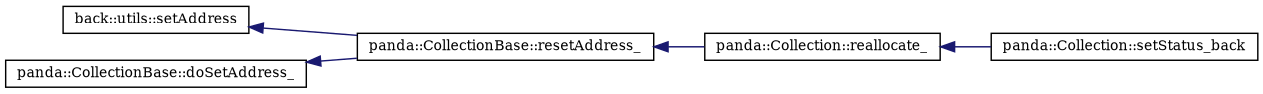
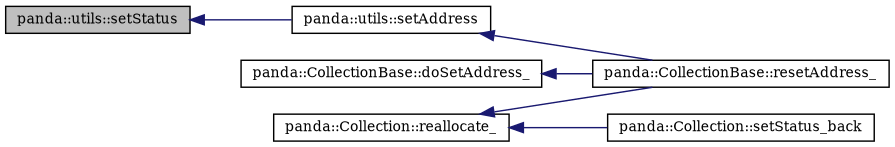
node "panda::utils::setStatus": added
node "back::utils::setAddress": label "back::utils::setAddress" -> "panda::utils::setAddress"
edge "panda::Collection::reallocate_" -> "panda::CollectionBase::resetAddress_": reversed
